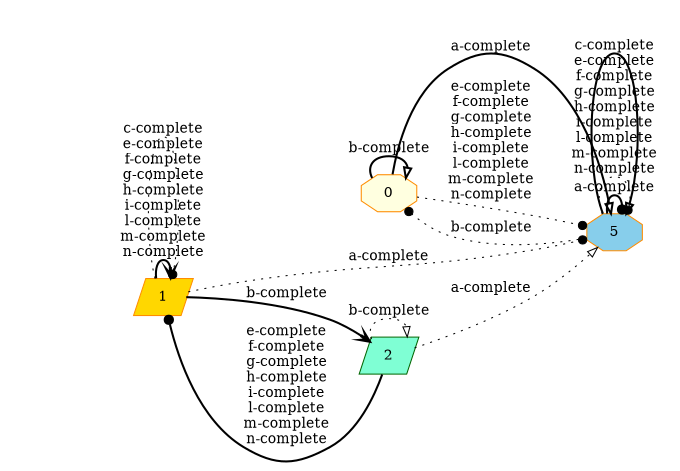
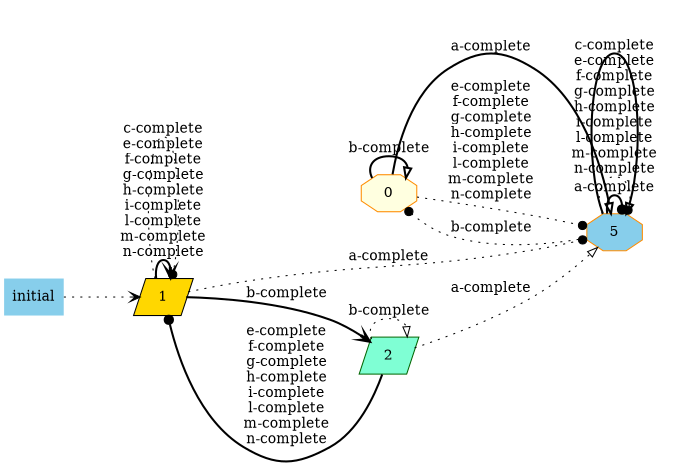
node "initial": added
node "1": color darkorange -> black
